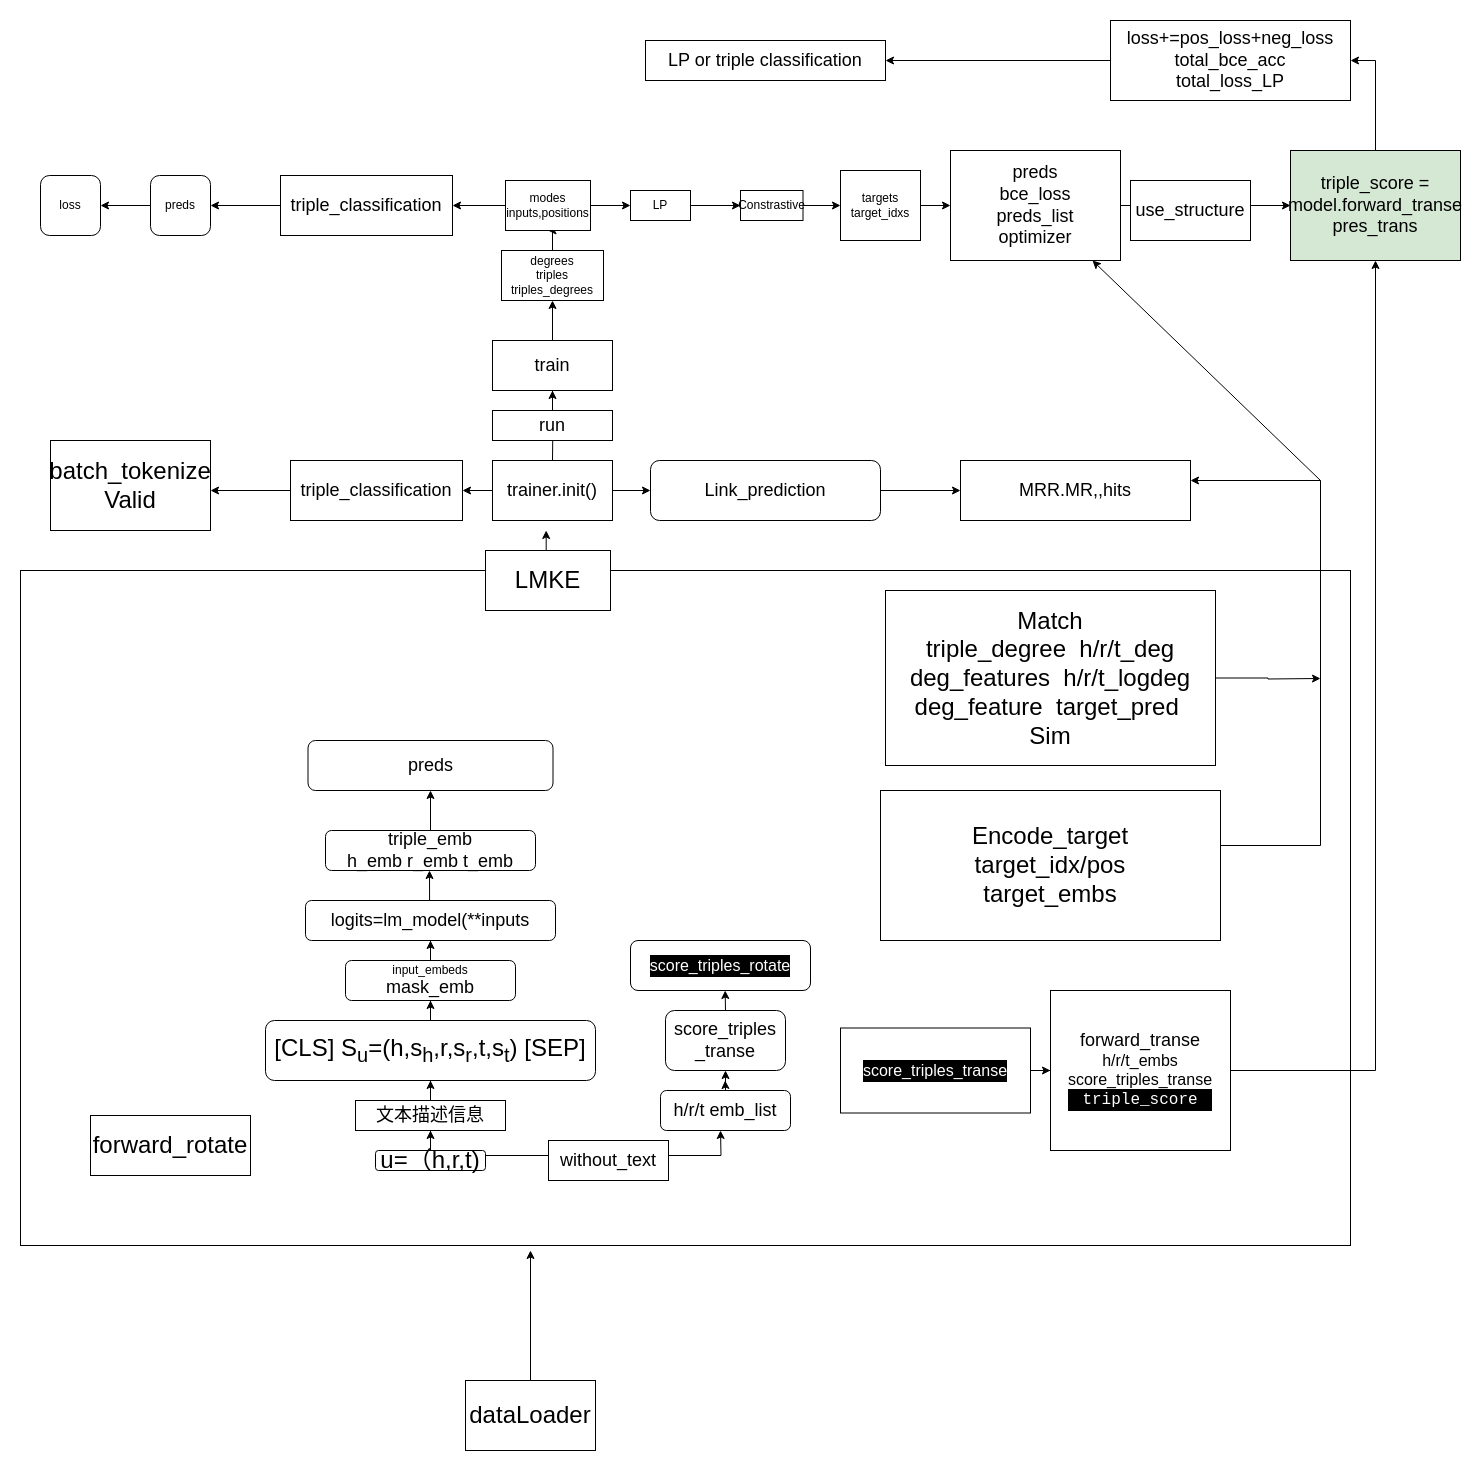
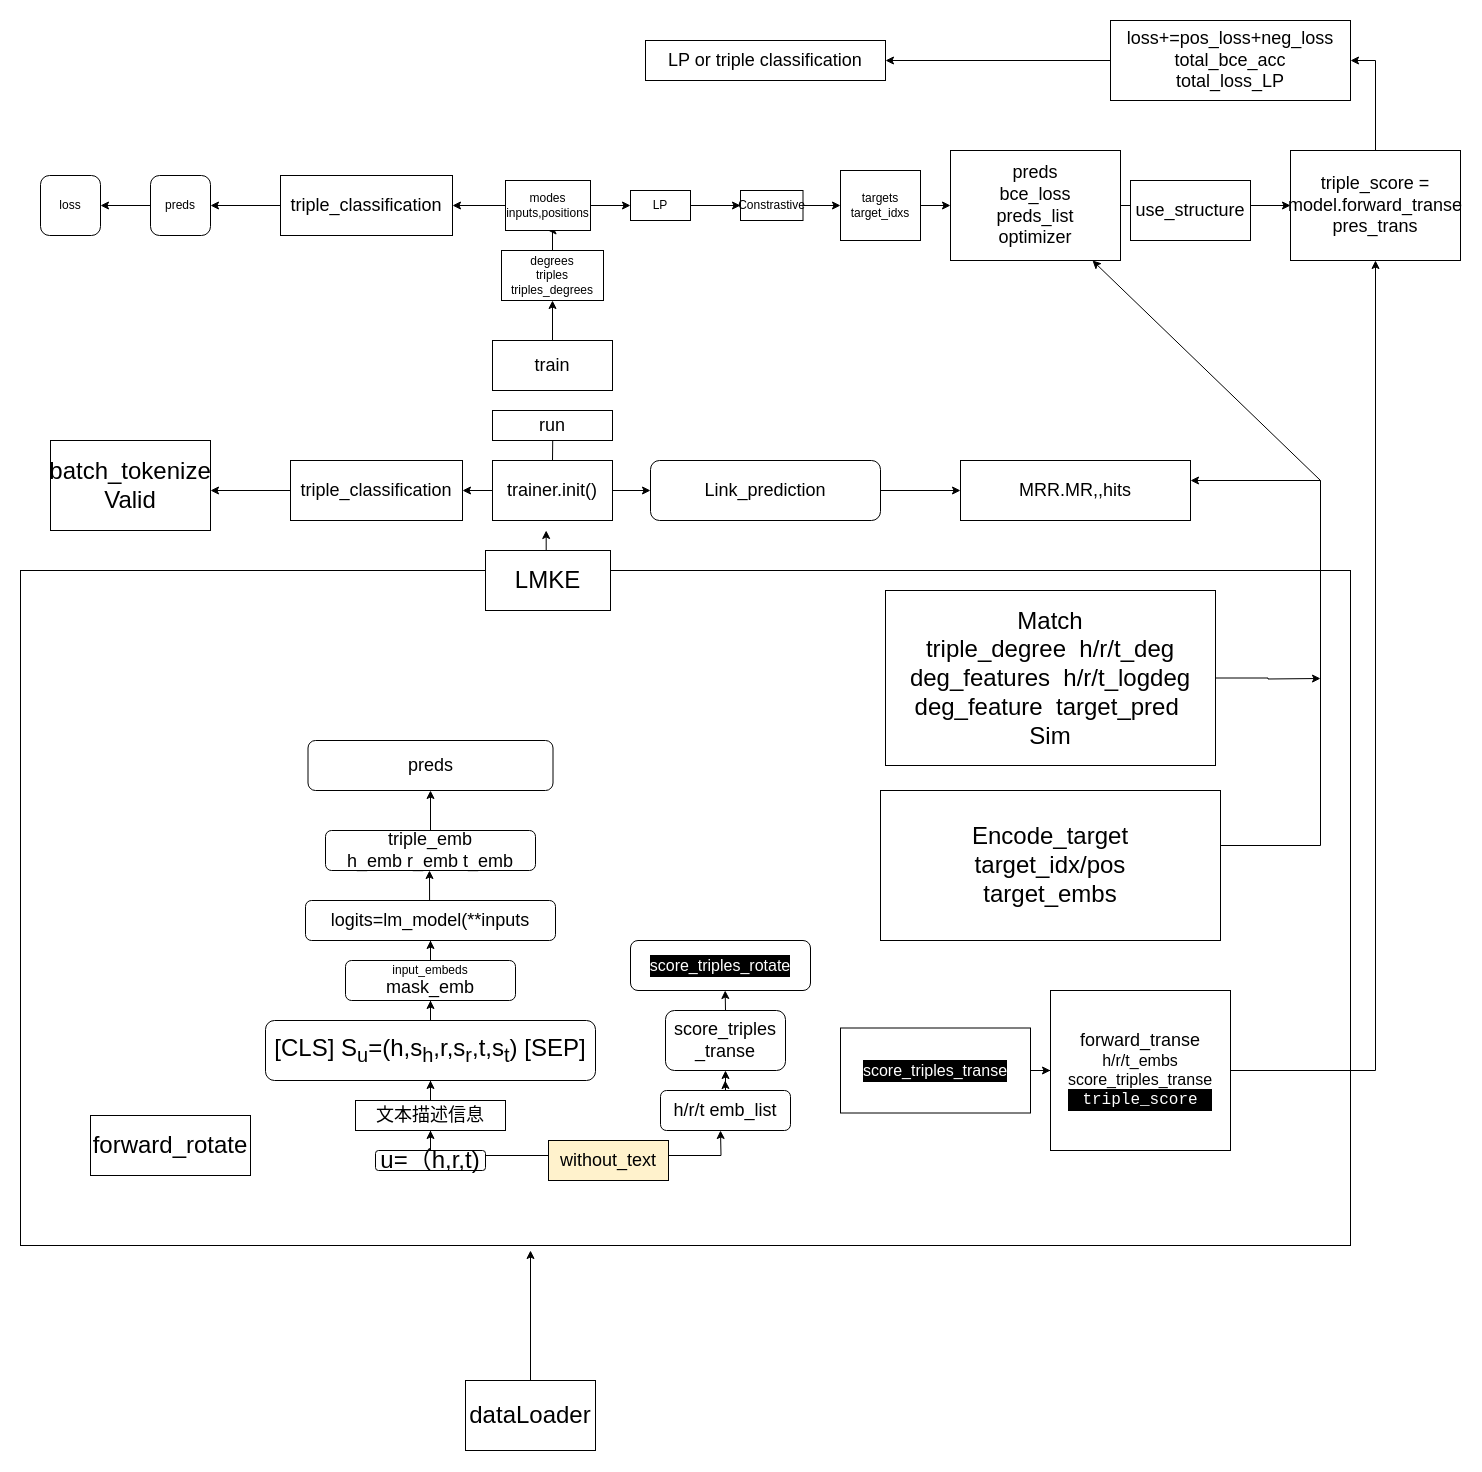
node "triple_score = model.forward_transe pres_trans": fillcolor #d5e8d4 -> #ffffff
edge "run" -> "train": removed
node "without_text": fillcolor #ffffff -> #fff2cc
